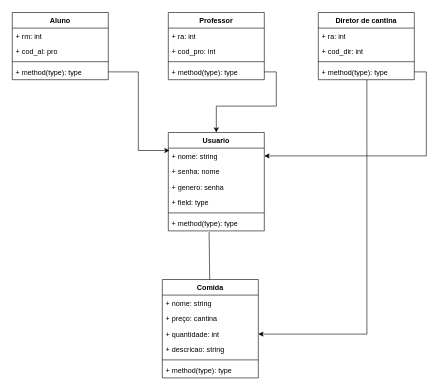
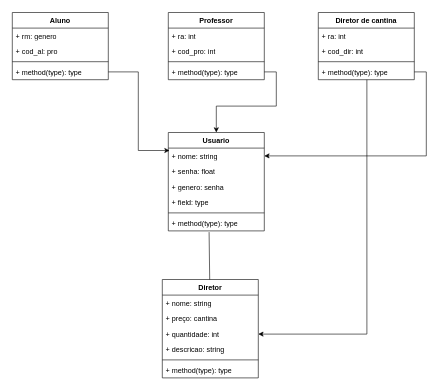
node "+ rm: int": label "+ rm: int" -> "+ rm: genero"
node "+ senha: nome": label "+ senha: nome" -> "+ senha: float"
node "Comida": label "Comida" -> "Diretor"
